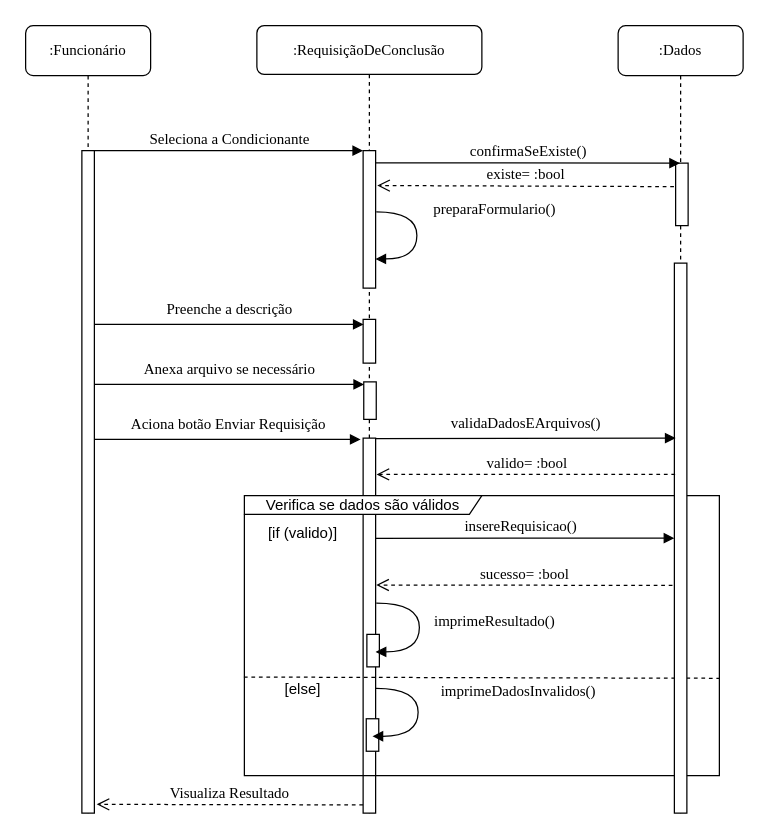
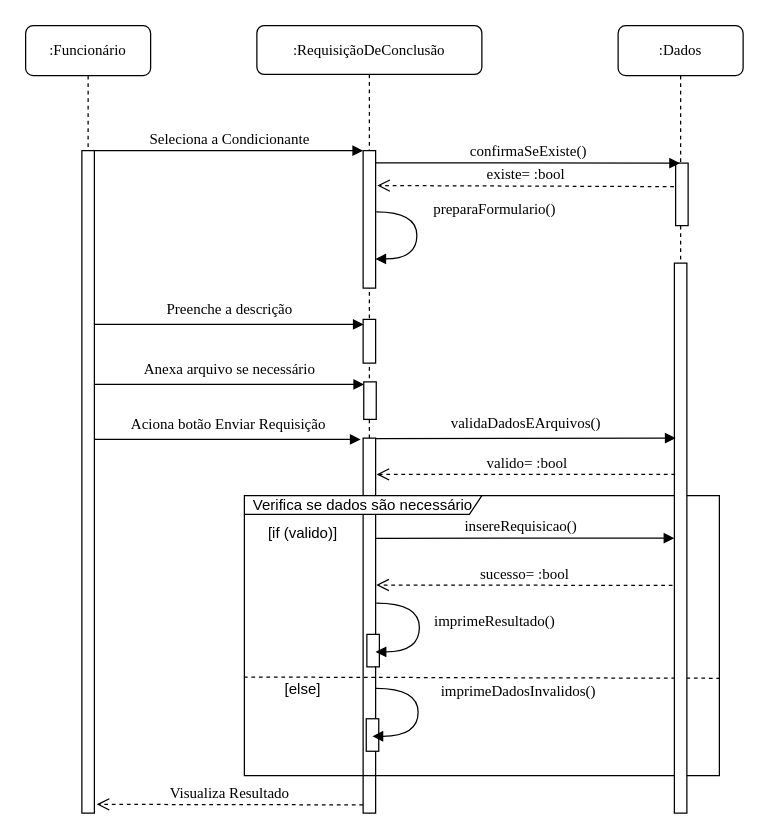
node "Verifica se dados são válidos": label "Verifica se dados são válidos" -> "Verifica se dados são necessário"
